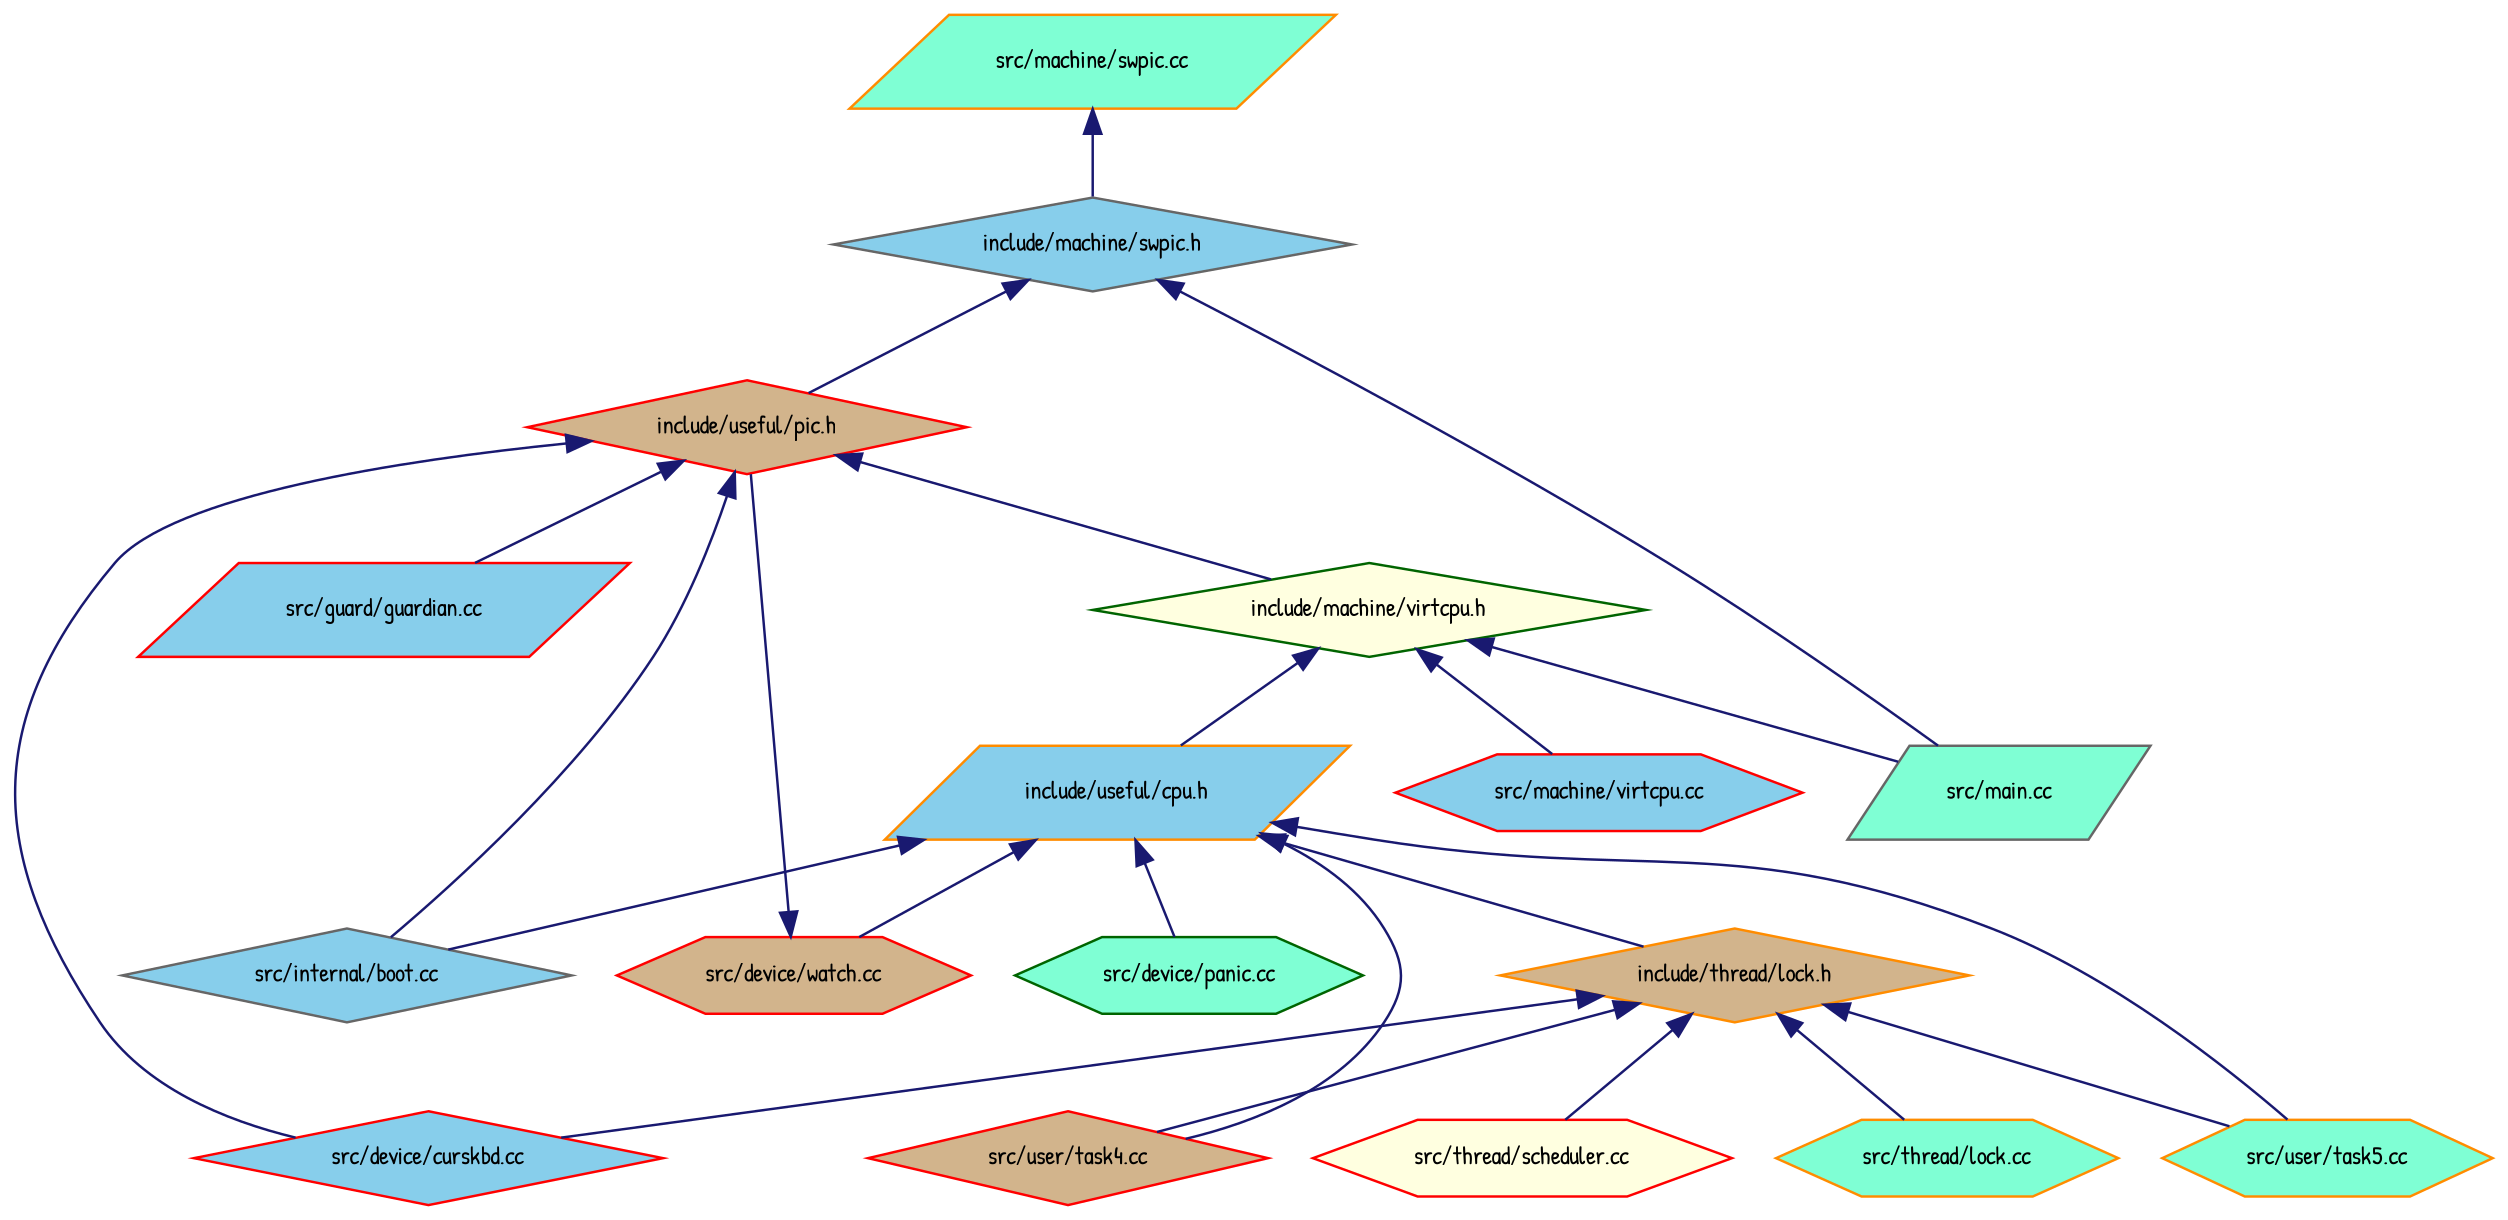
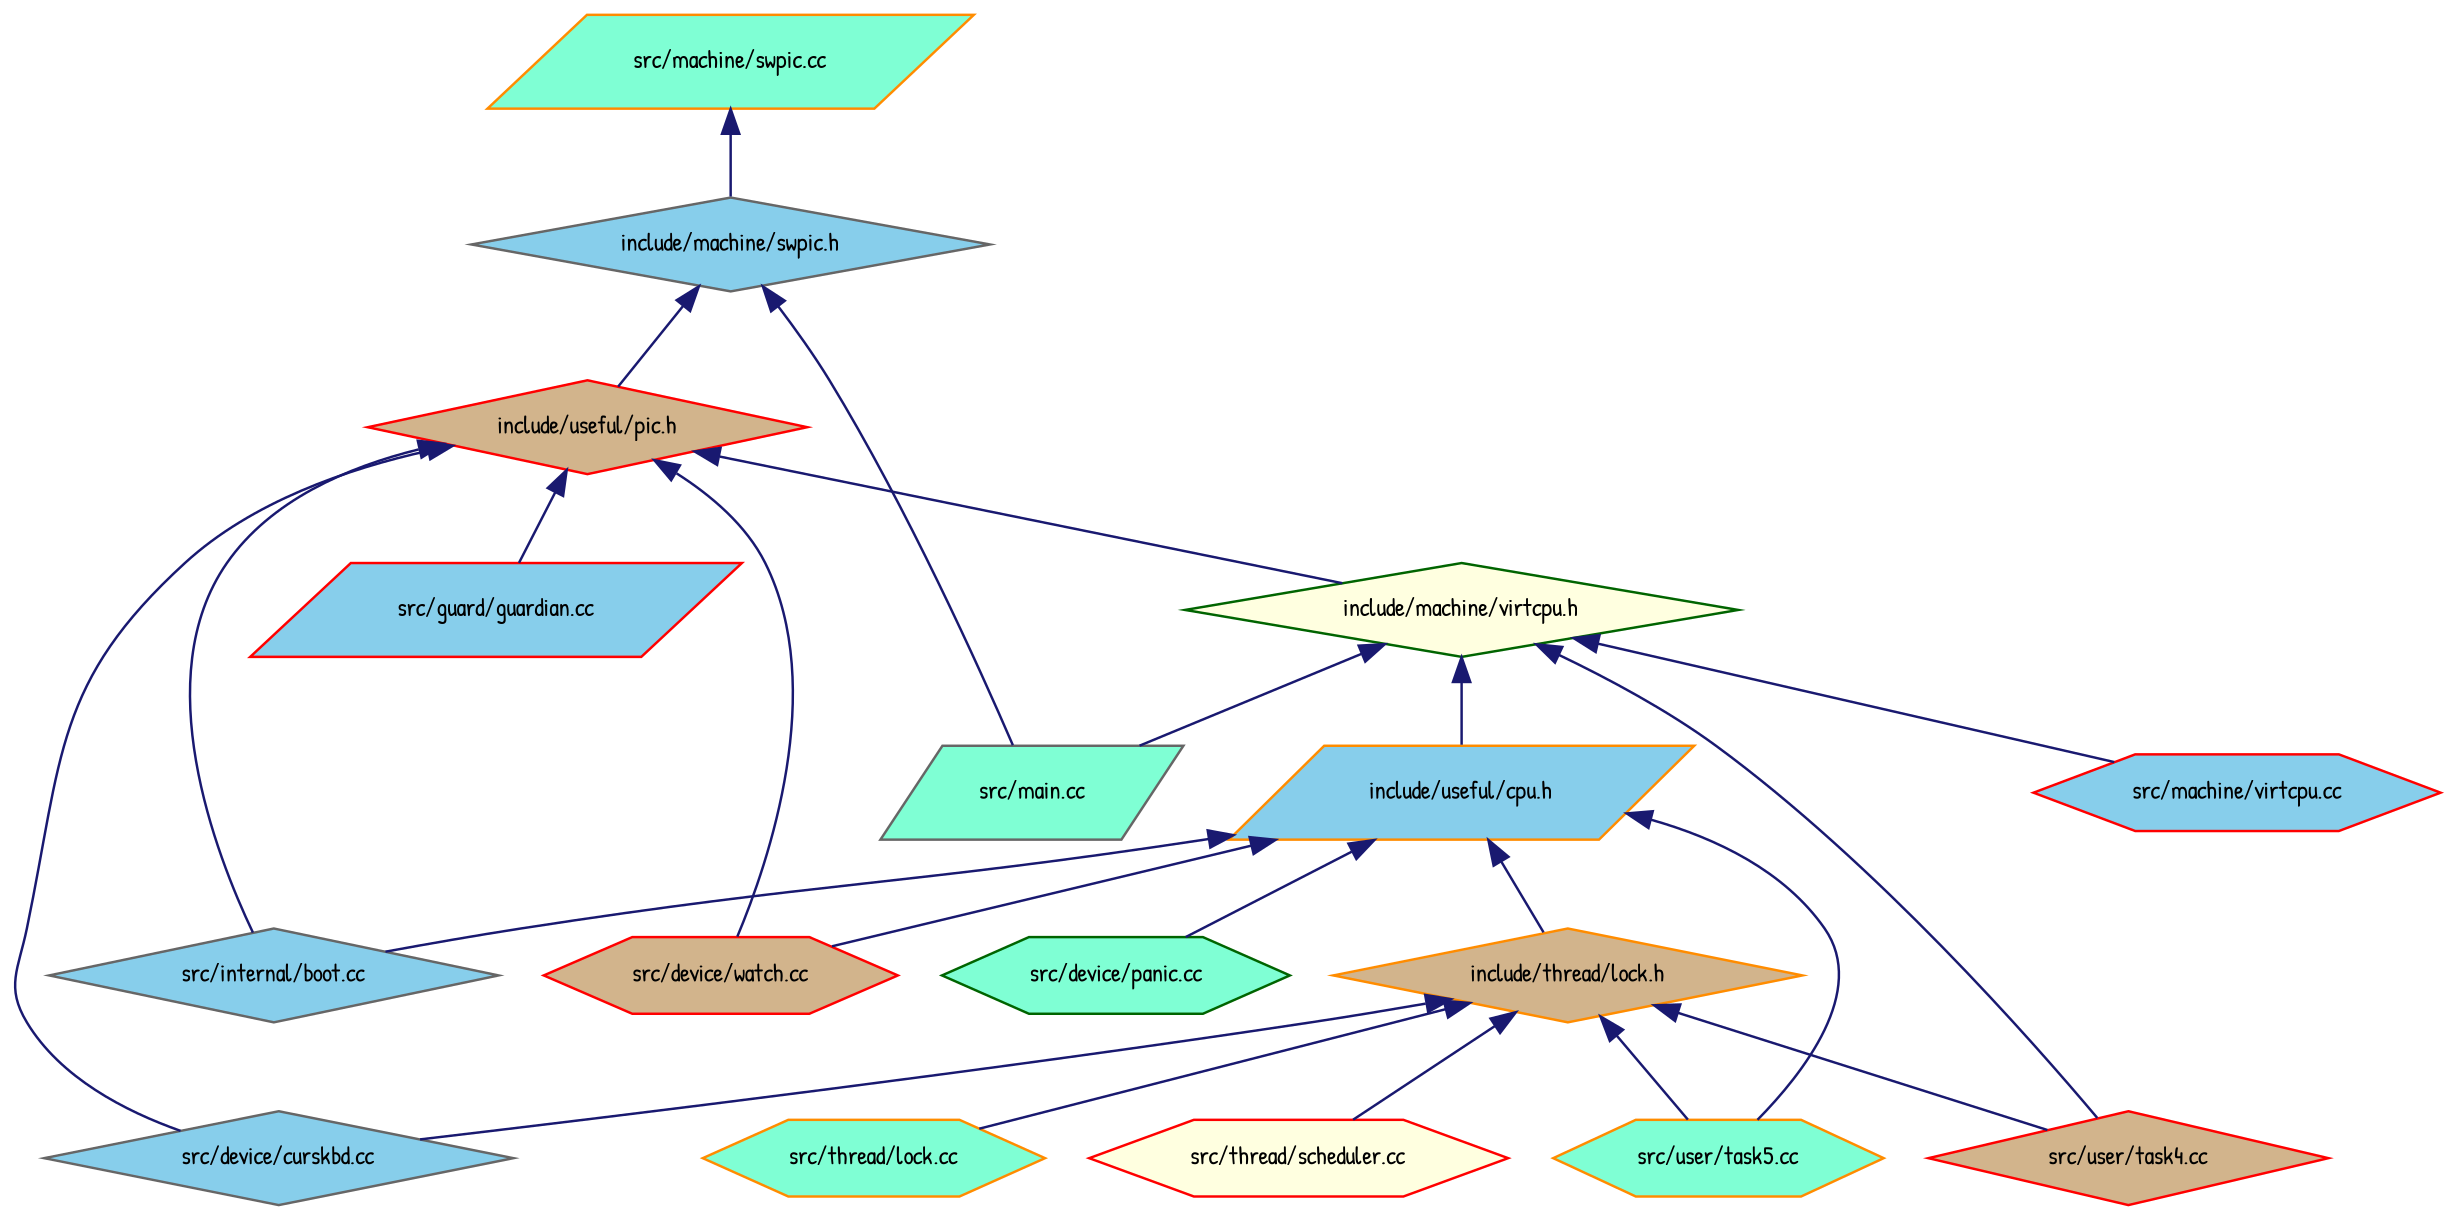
edge "include/useful/pic.h" -> "src/device/watch.cc": reversed
edge "src/user/task4.cc" -> "include/useful/cpu.h": now "src/user/task4.cc" -> "include/machine/virtcpu.h"
node "src/device/curskbd.cc": color red -> gray40
